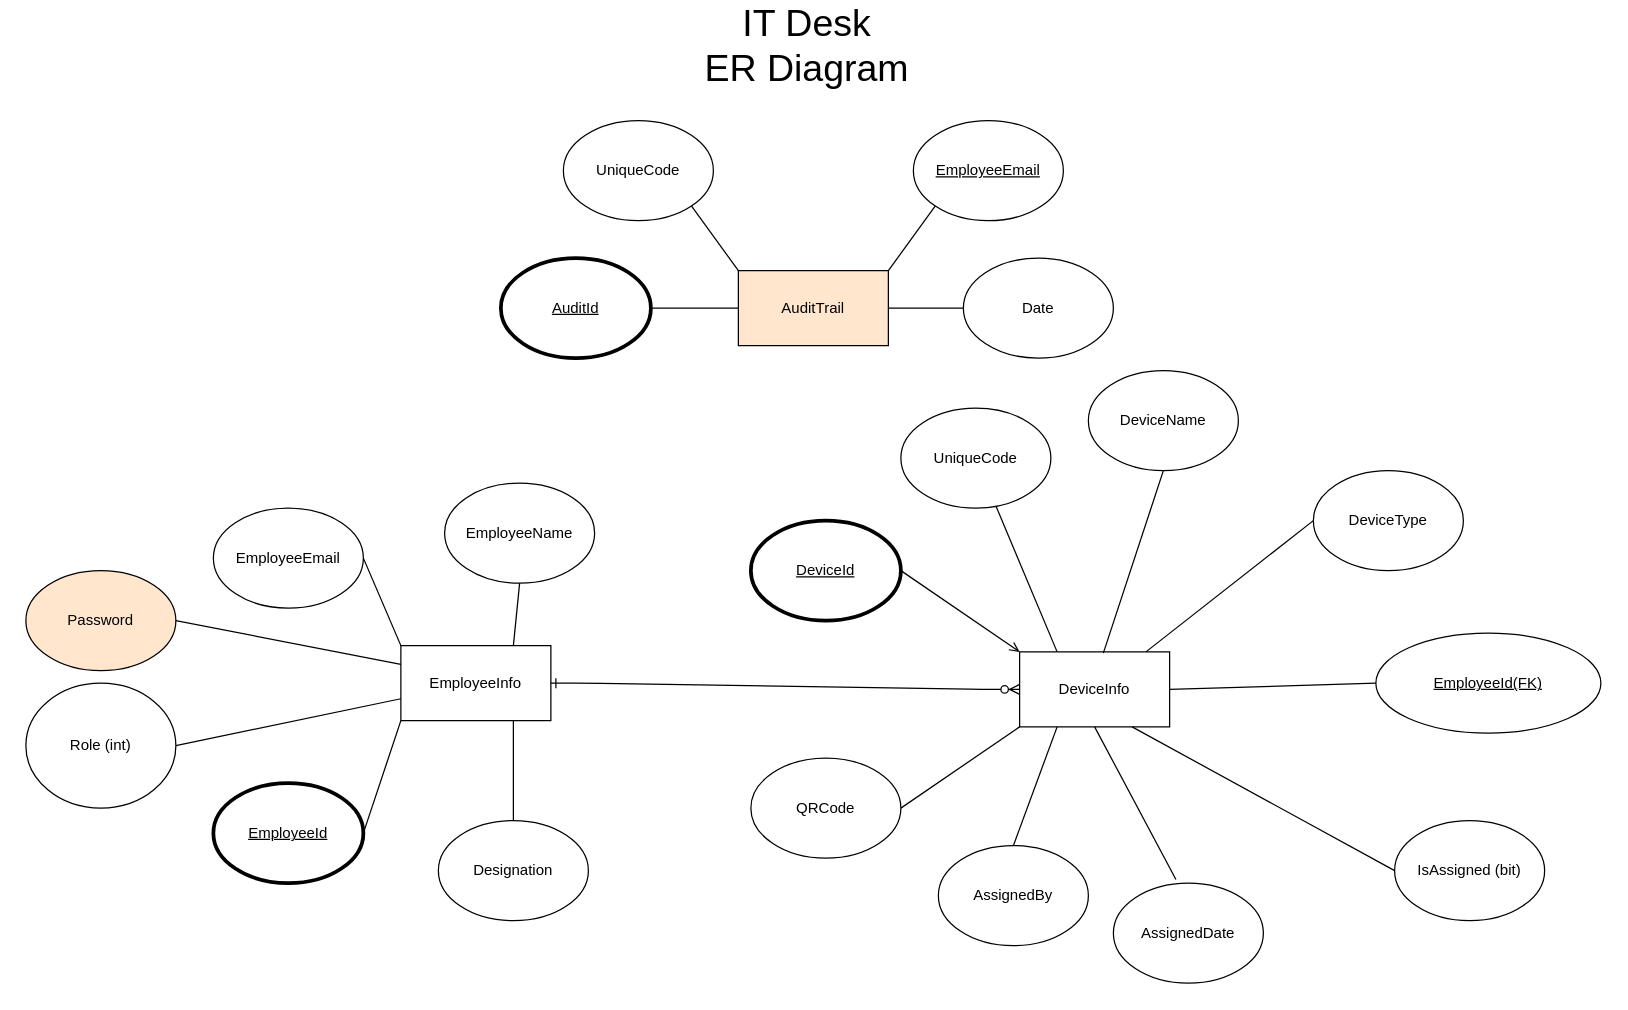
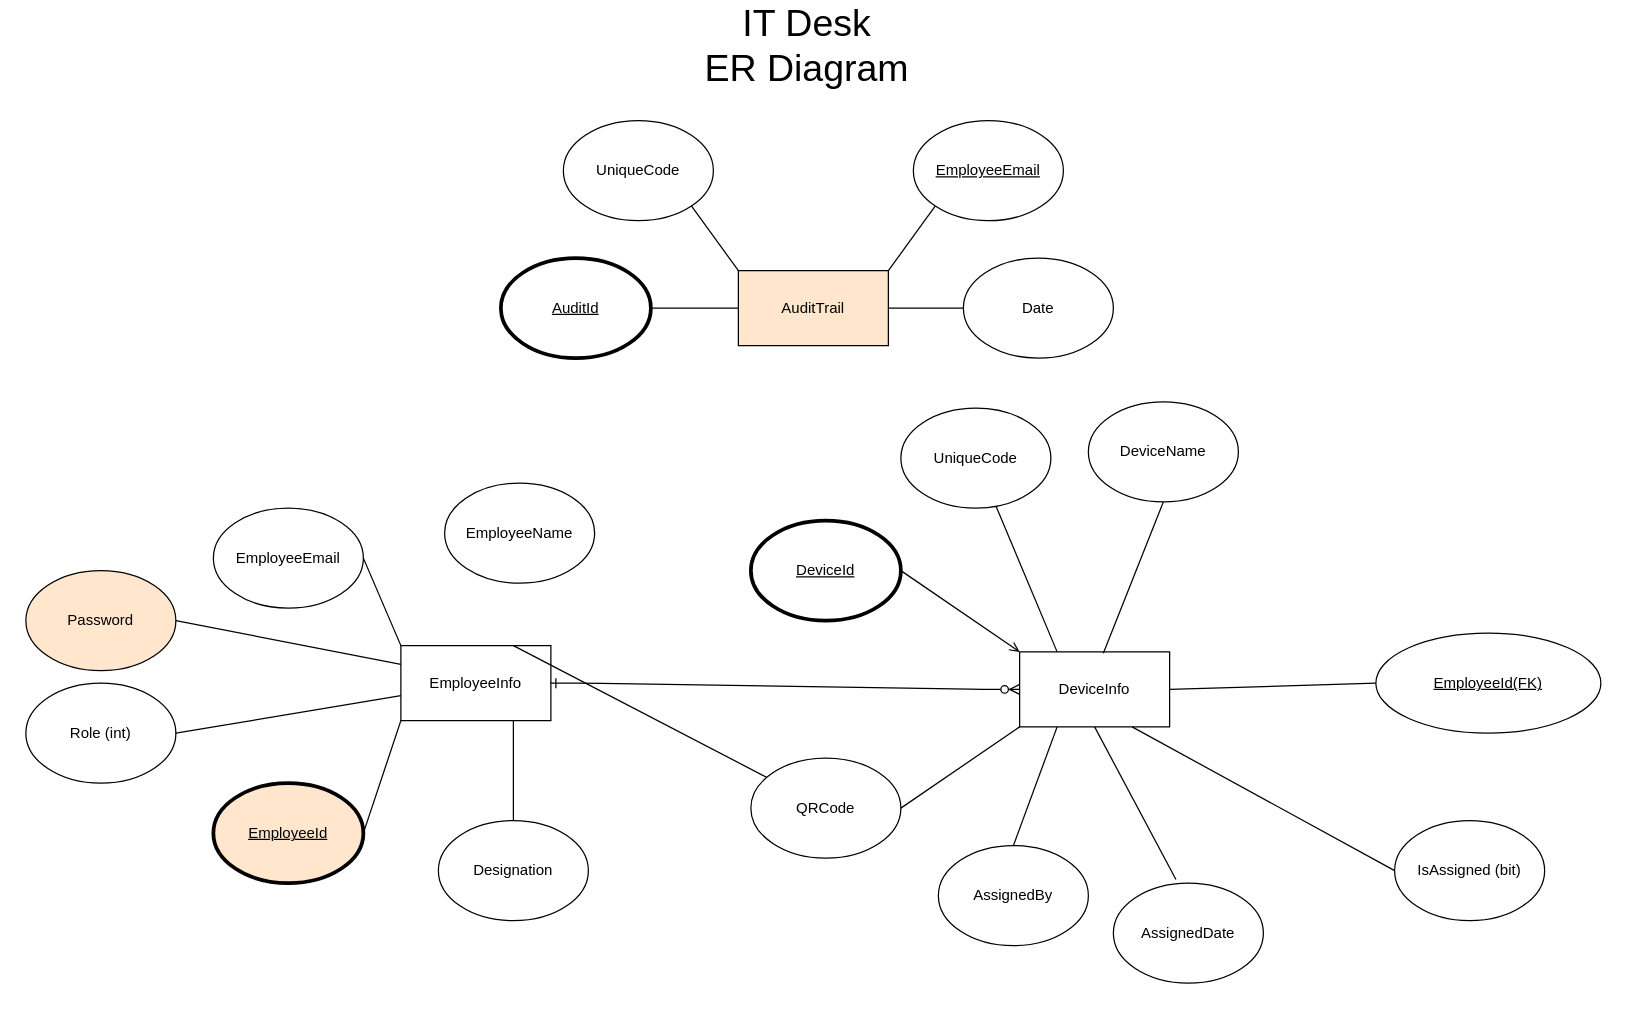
node "DeviceName": moved (1163, 421) -> (1163, 452)
node "DeviceType": removed
edge "DeviceType" -- "DeviceInfo": removed
edge "EmployeeName" -- "EmployeeInfo": now "QRCode" -- "EmployeeInfo"
node "Role (int)": size 150x125 -> 150x100
node "EmployeeId": fillcolor #ffffff -> #ffe6cc
